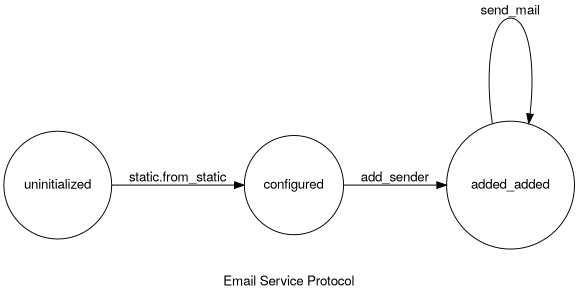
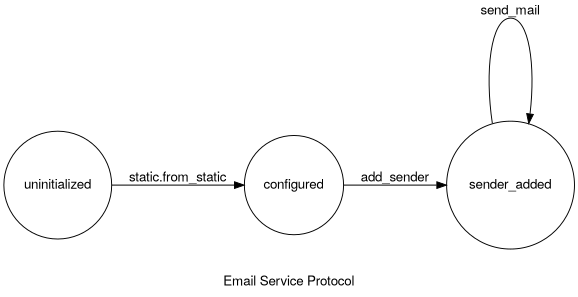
node "added_added": label "added_added" -> "sender_added"
